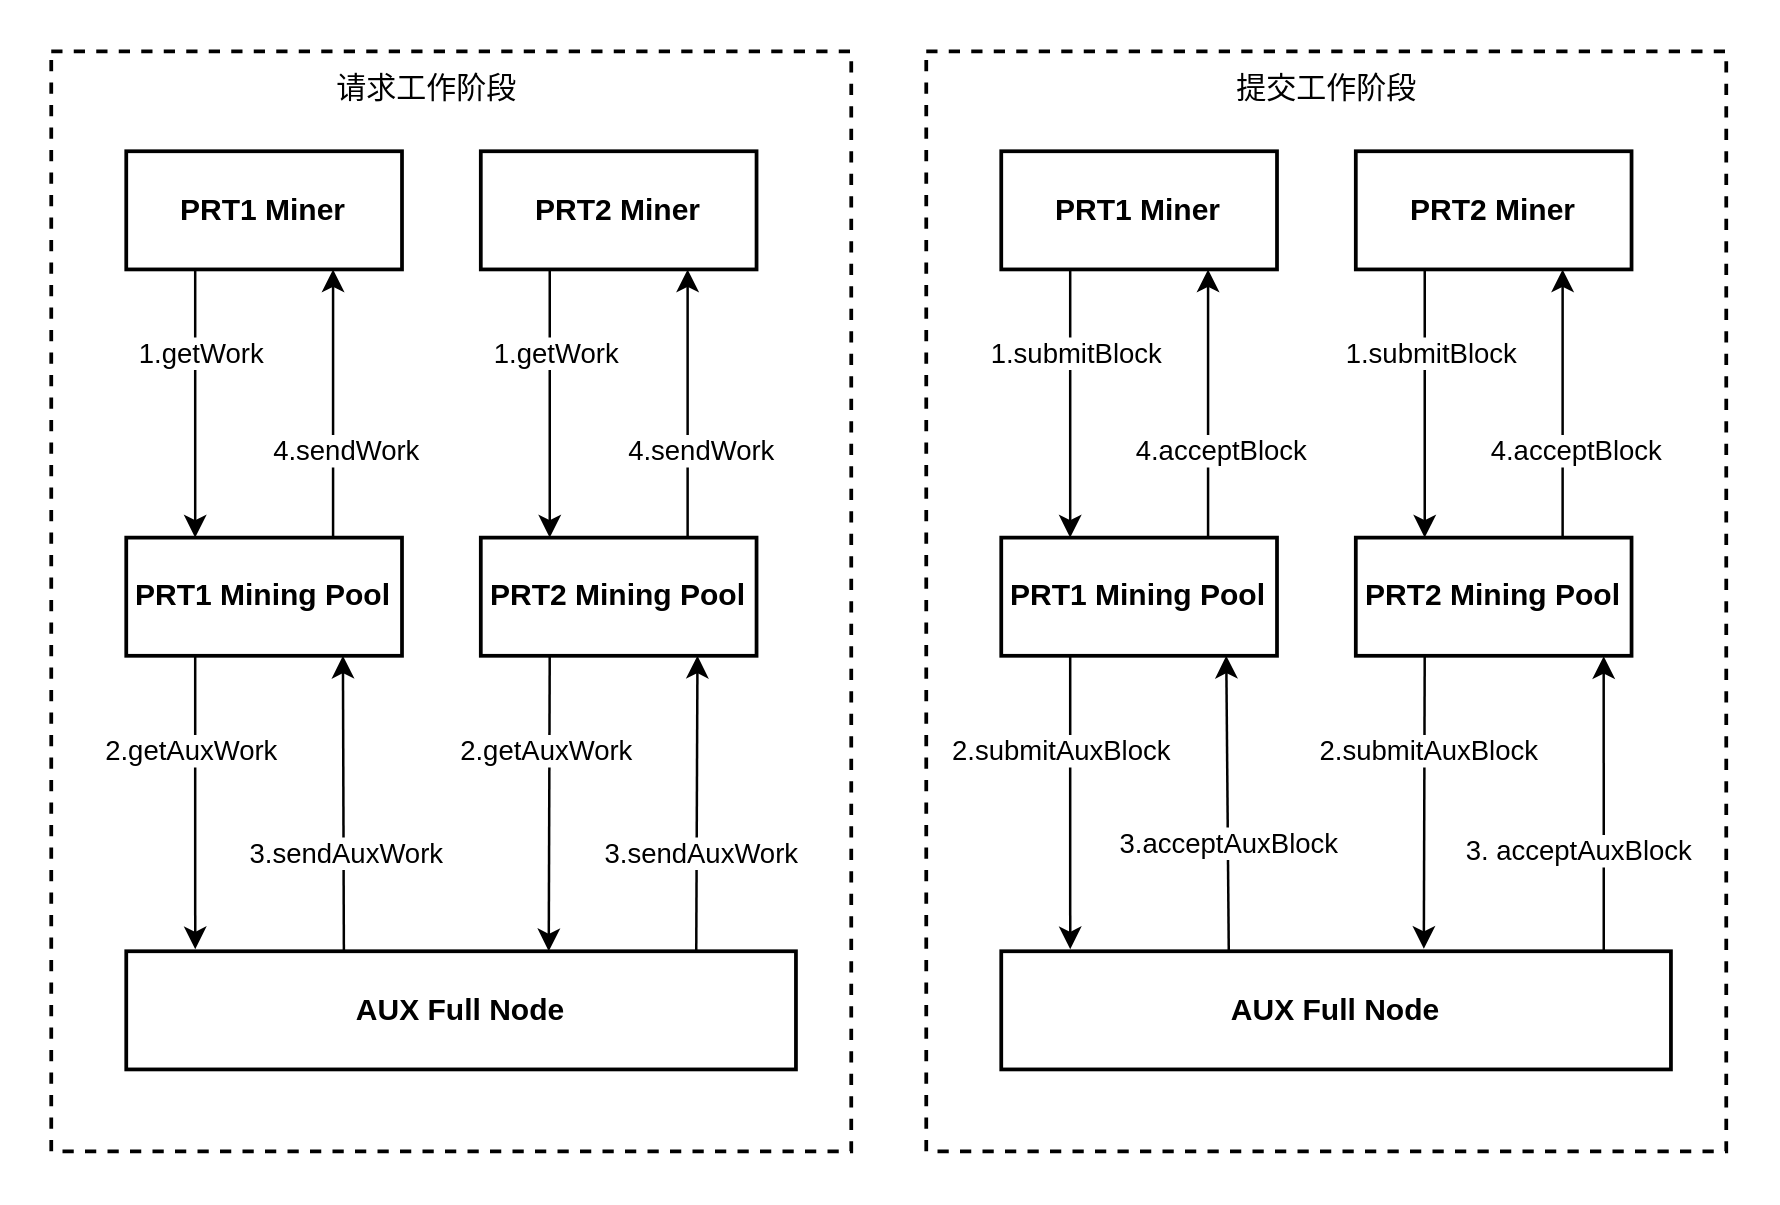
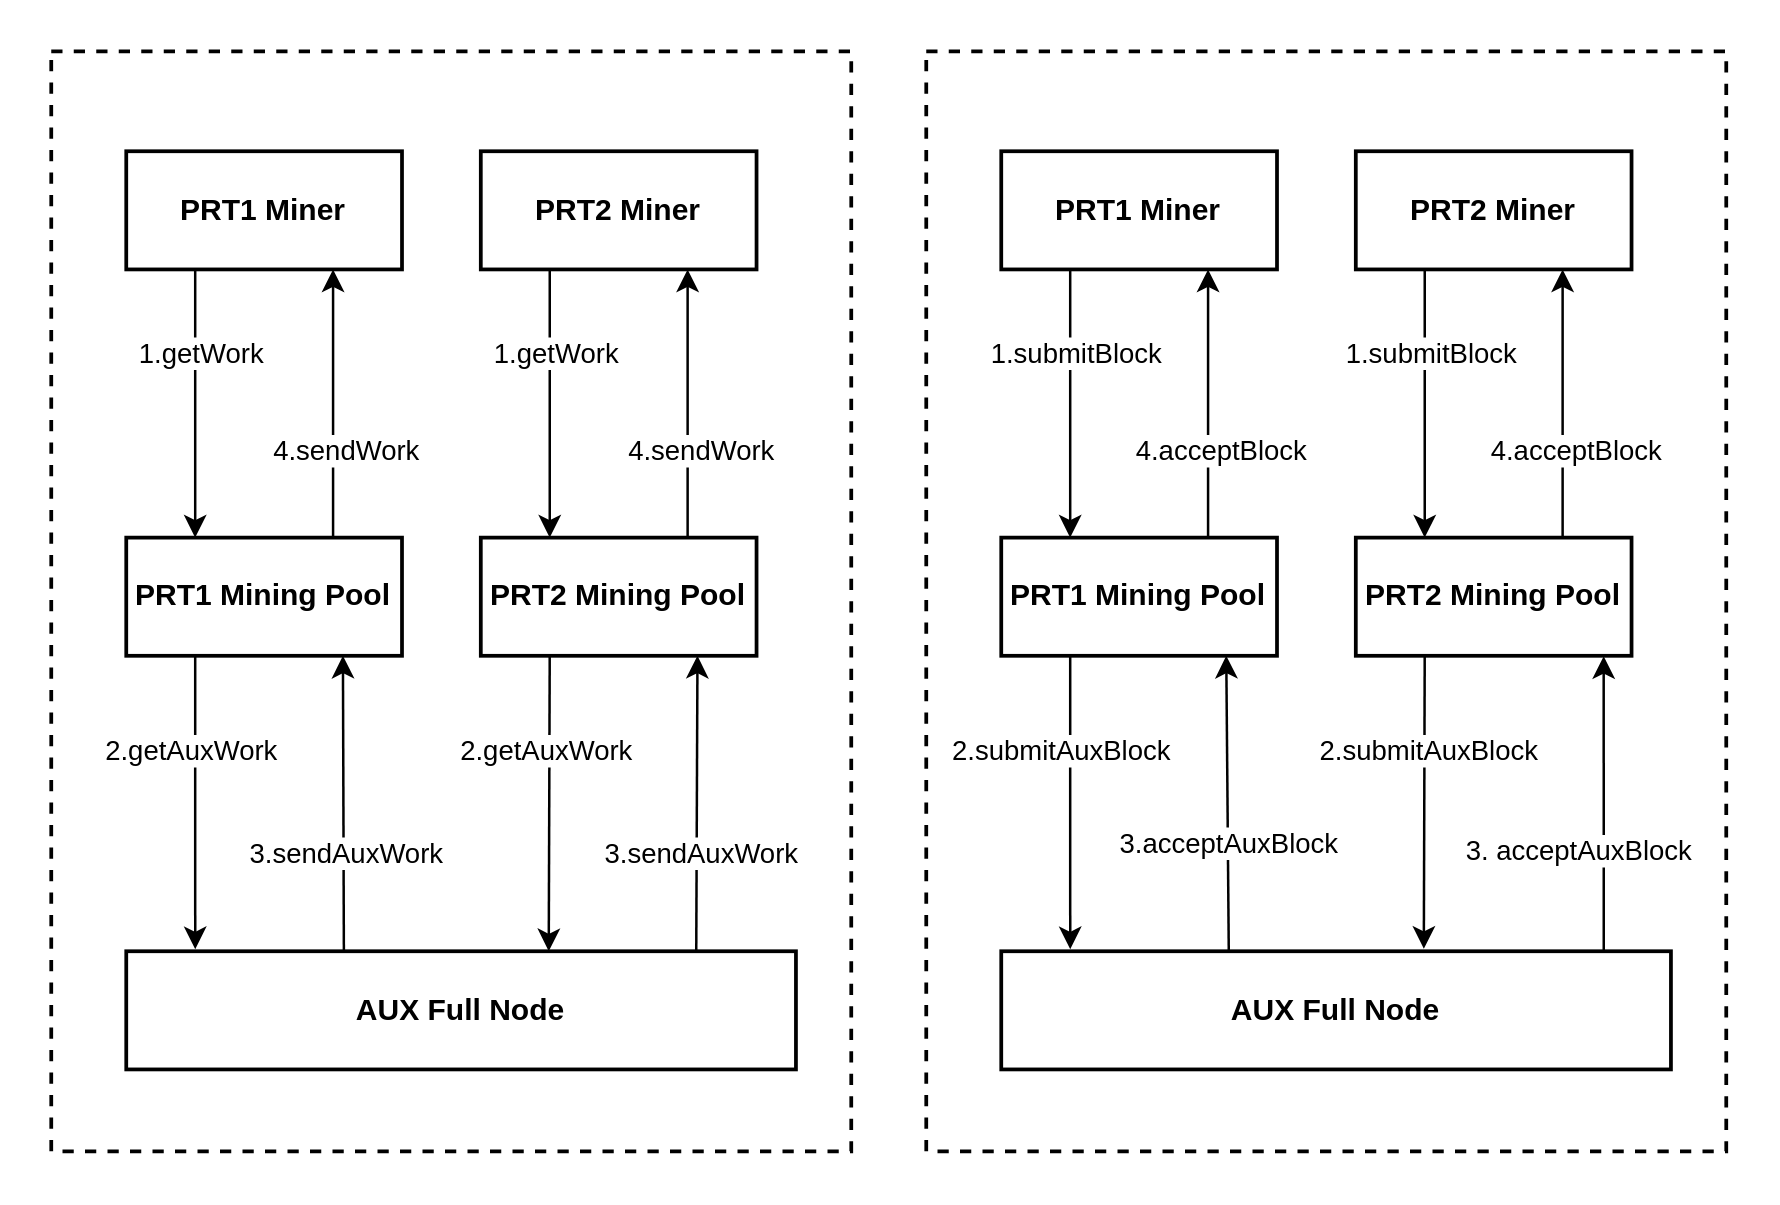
node "请求工作阶段": removed
node "提交工作阶段": removed
